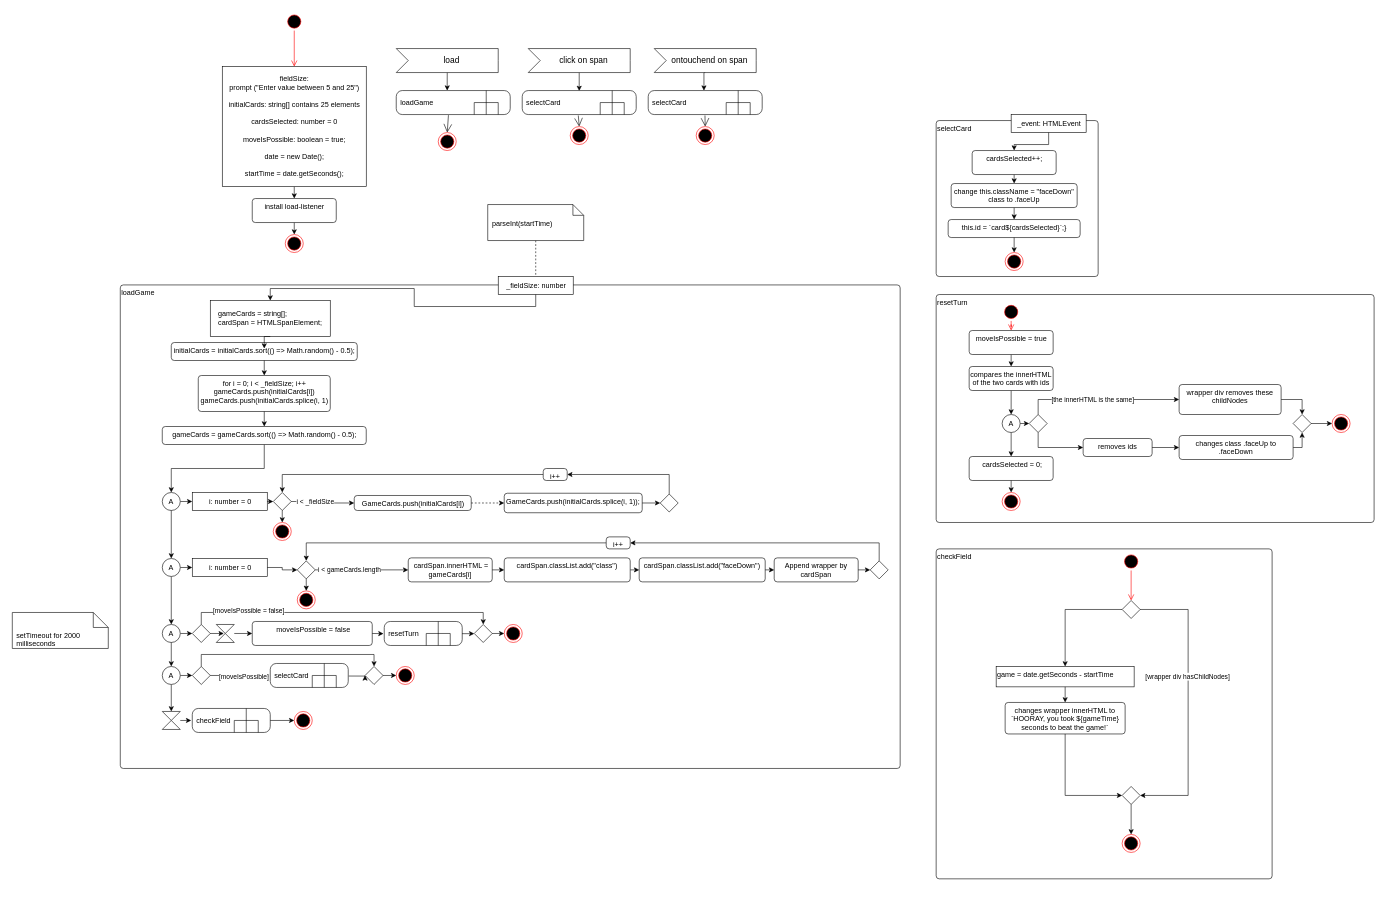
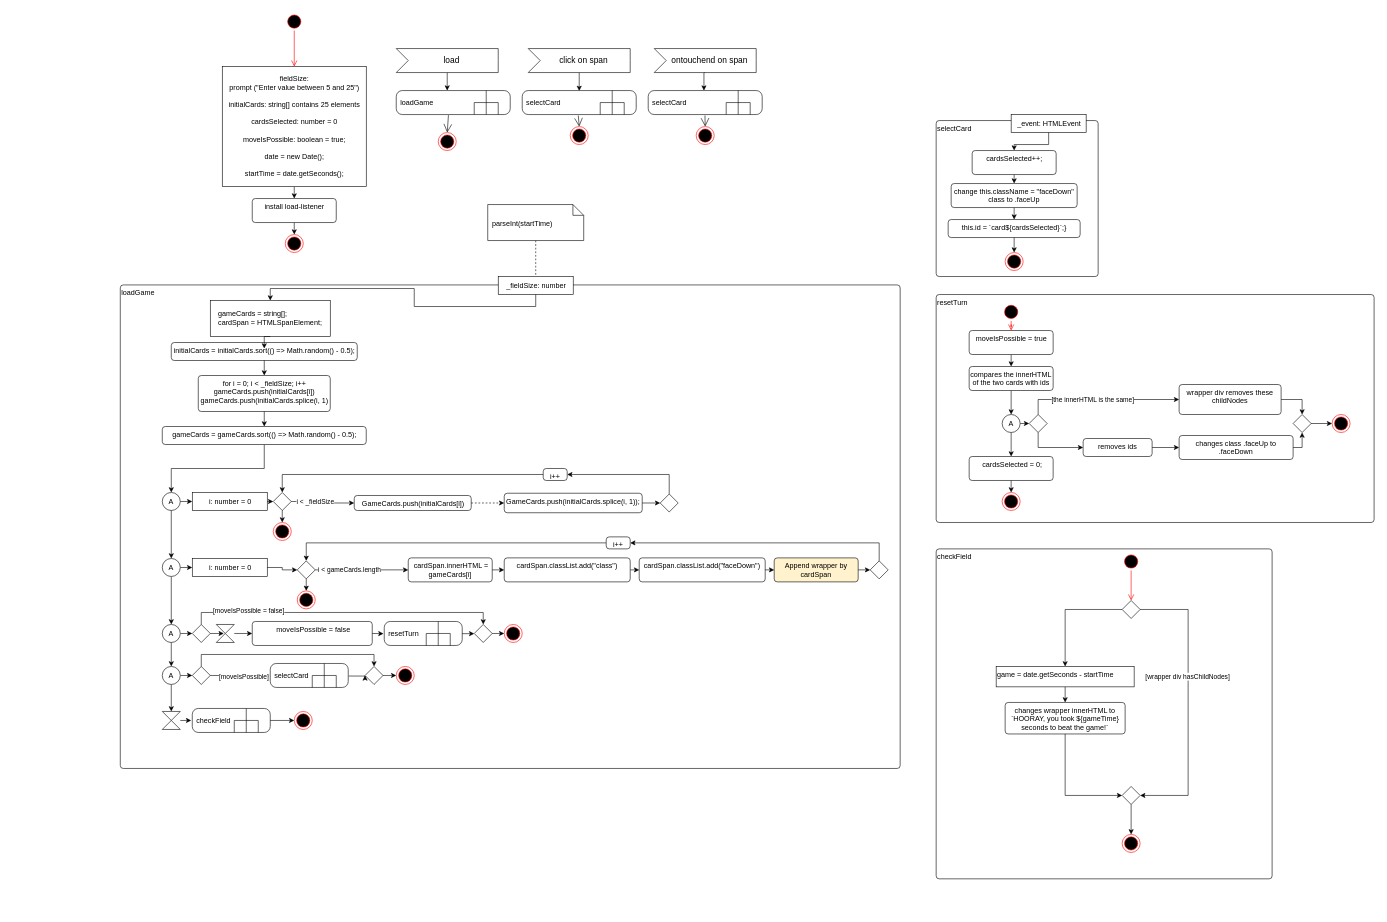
node "Append wrapper by cardSpan": fillcolor #ffffff -> #fff2cc
node "setTimeout for 2000 milliseconds": removed
